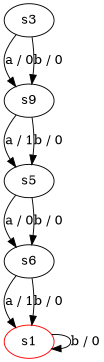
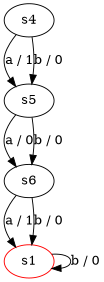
node "s3": removed
node "s9": label "s9" -> "s4"
